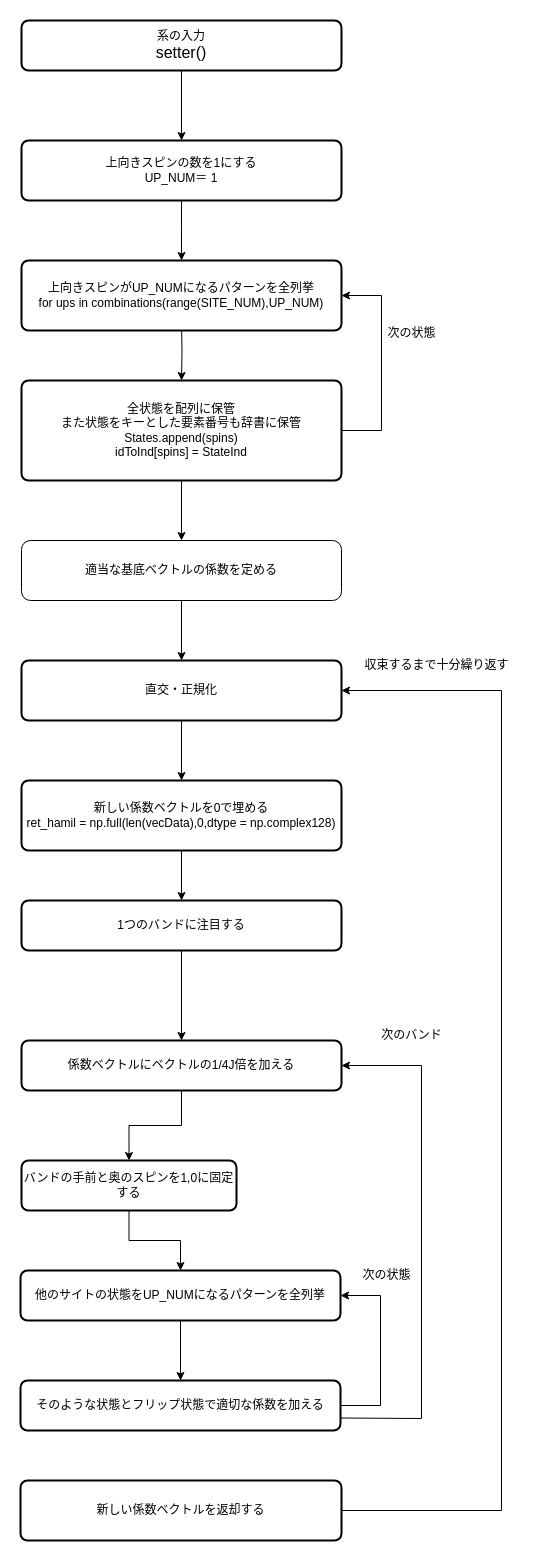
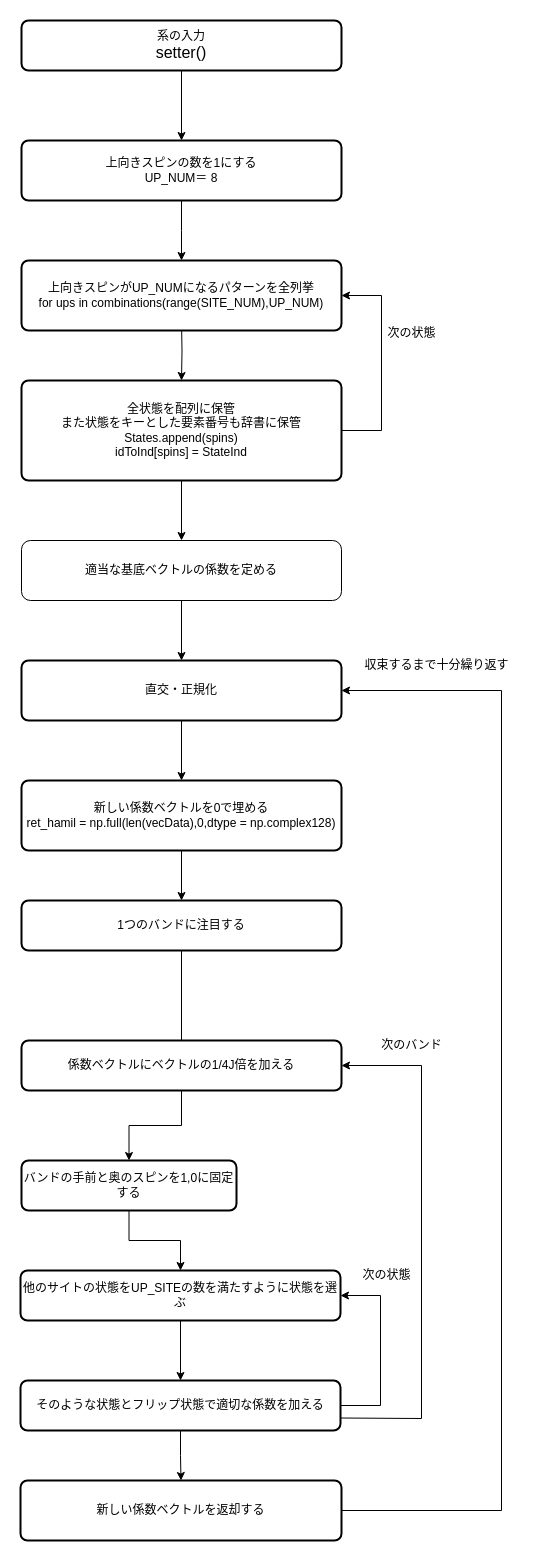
node "上向きスピンの数を1にする UP_NUM＝ 1": label "上向きスピンの数を1にする UP_NUM＝ 1" -> "上向きスピンの数を1にする UP_NUM＝ 8"
edge "1つのバンドに注目する" -> "係数ベクトルにベクトルの1/4J倍を加える": arrowhead classic -> none
node "次のバンド": moved (412, 1036) -> (412, 1046)
node "他のサイトの状態をUP_NUMになるパターンを全列挙": label "他のサイトの状態をUP_NUMになるパターンを全列挙" -> "他のサイトの状態をUP_SITEの数を満たすように状態を選ぶ"
edge "そのような状態とフリップ状態で適切な係数を加える" -> "新しい係数ベクトルを返却する": added
